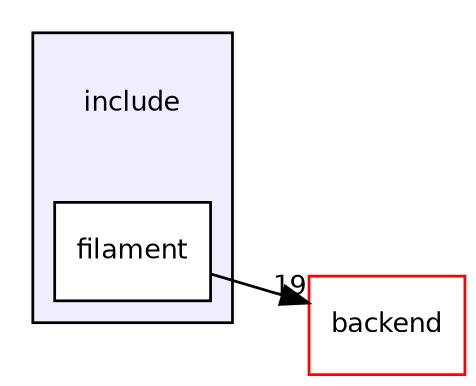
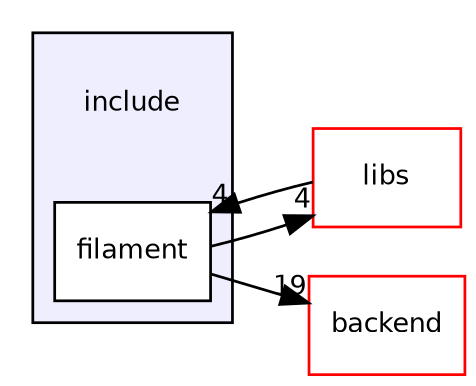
node "libs": added
